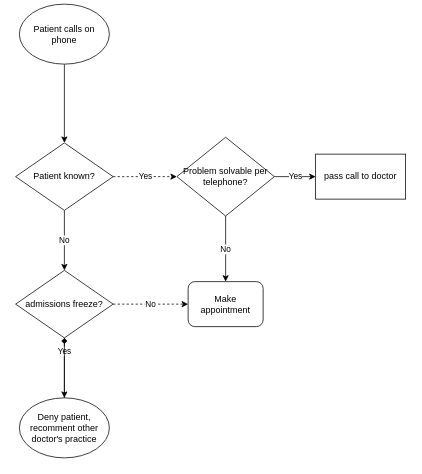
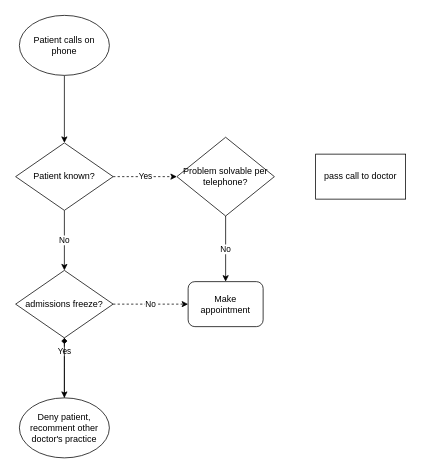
node "Patient calls on phone": moved (64, 34) -> (64, 45)
edge "Problem solvable per telephone?" -> "pass call to doctor": removed, label "Yes"
